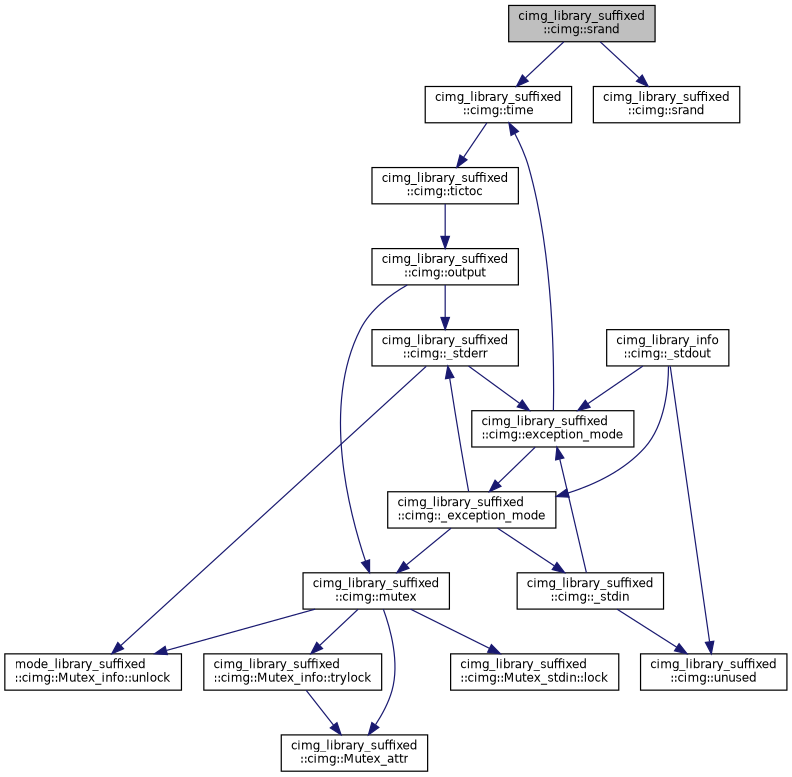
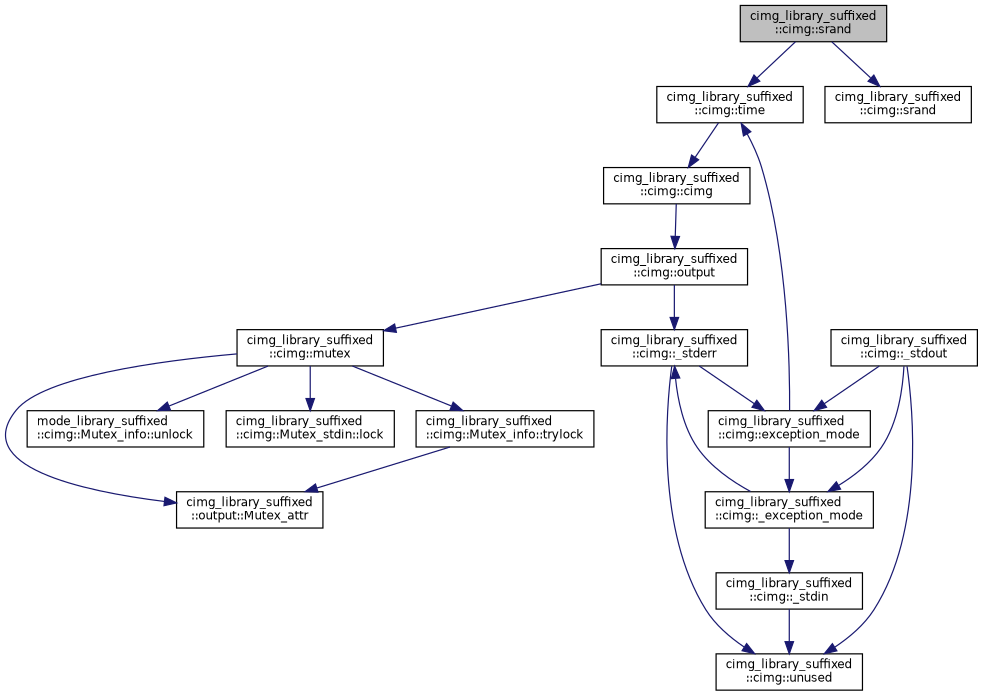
node "cimg_library_suffixed ::cimg::tictoc": label "cimg_library_suffixed ::cimg::tictoc" -> "cimg_library_suffixed ::cimg::cimg"
node "cimg_library_info ::cimg::_stdout": label "cimg_library_info ::cimg::_stdout" -> "cimg_library_suffixed ::cimg::_stdout"
edge "cimg_library_suffixed ::cimg::_stderr" -> "mode_library_suffixed ::cimg::Mutex_info::unlock": now "cimg_library_suffixed ::cimg::_stderr" -> "cimg_library_suffixed ::cimg::unused"
edge "cimg_library_suffixed ::cimg::_stdin" -> "cimg_library_suffixed ::cimg::exception_mode": removed
edge "cimg_library_suffixed ::cimg::_exception_mode" -> "cimg_library_suffixed ::cimg::mutex": removed
node "cimg_library_suffixed ::cimg::Mutex_attr": label "cimg_library_suffixed ::cimg::Mutex_attr" -> "cimg_library_suffixed ::output::Mutex_attr"
